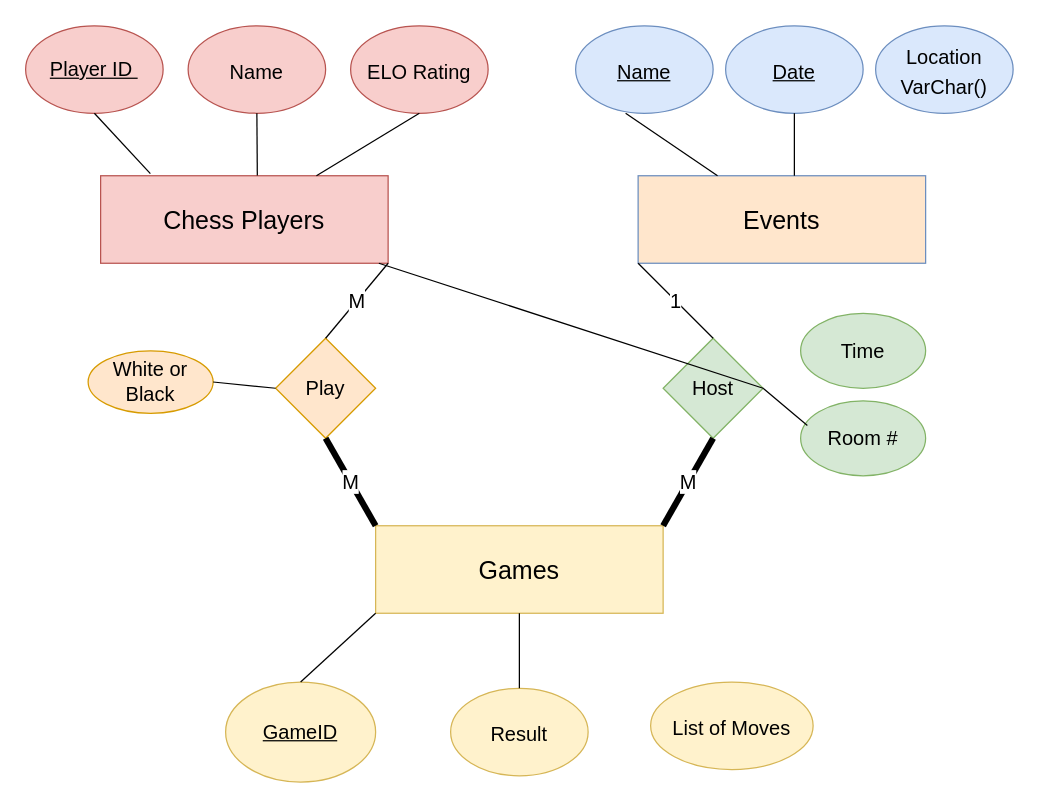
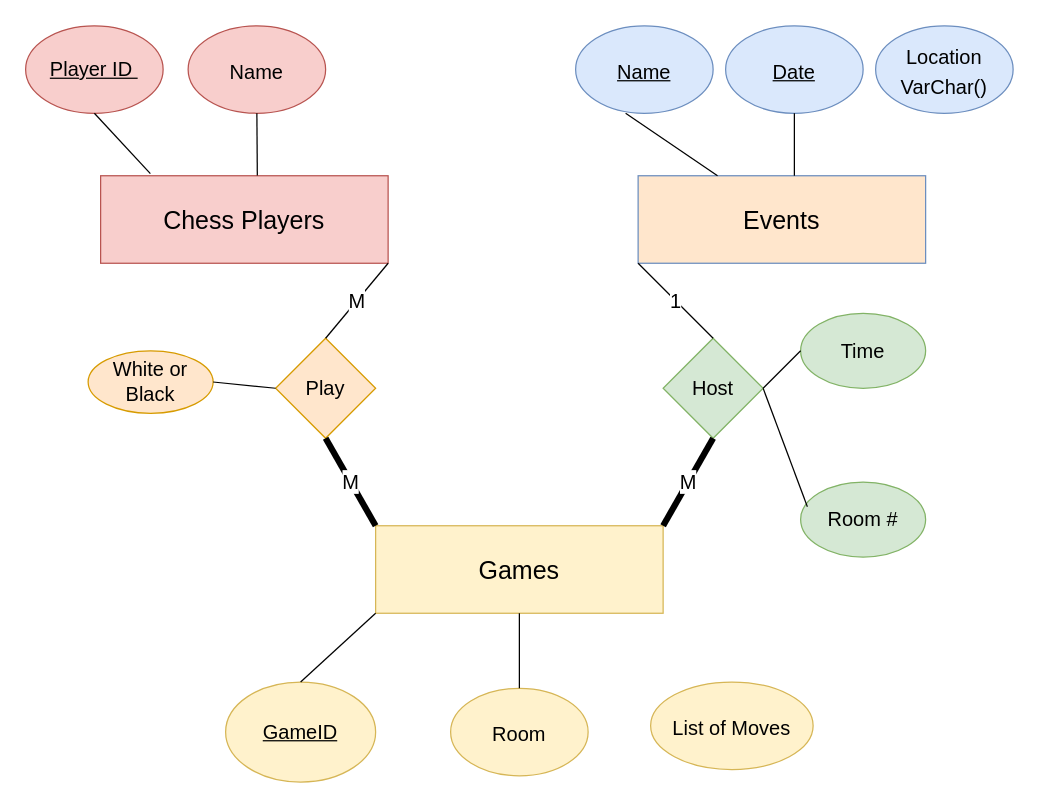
node "ELO Rating": removed
edge "ELO Rating" -- "Chess Players": removed
edge "Chess Players" -- "Host": now "Time" -- "Host"
node "Room #": moved (863, 438) -> (863, 519)
node "Result": label "Result" -> "Room"
